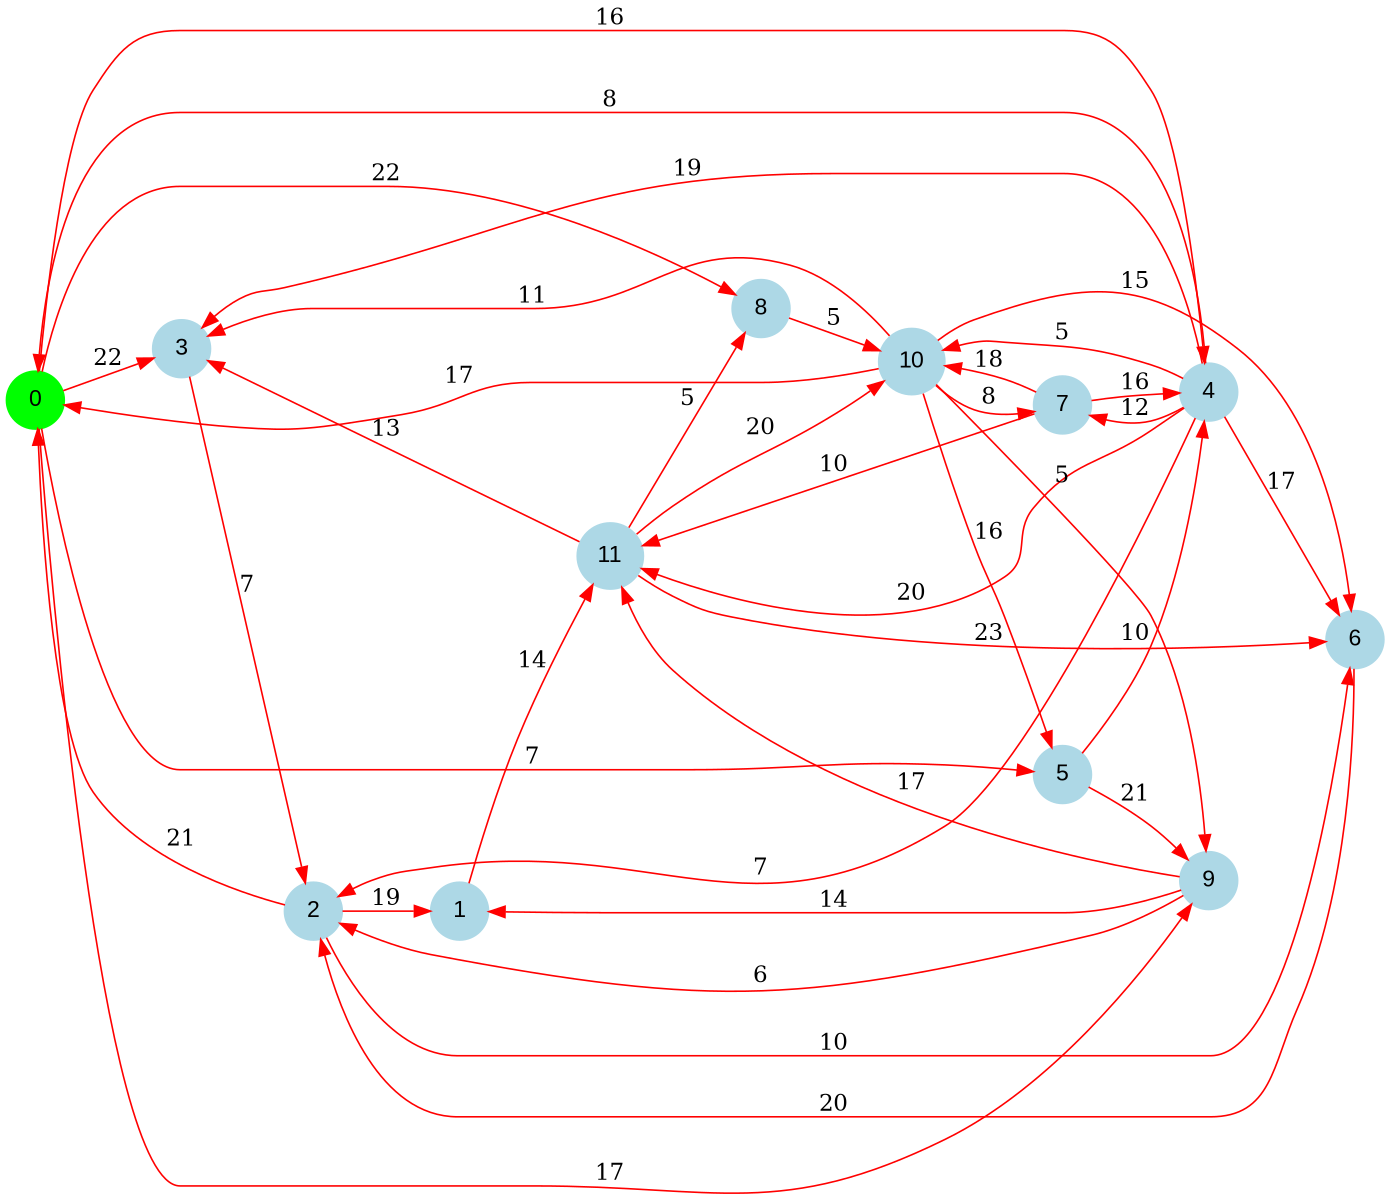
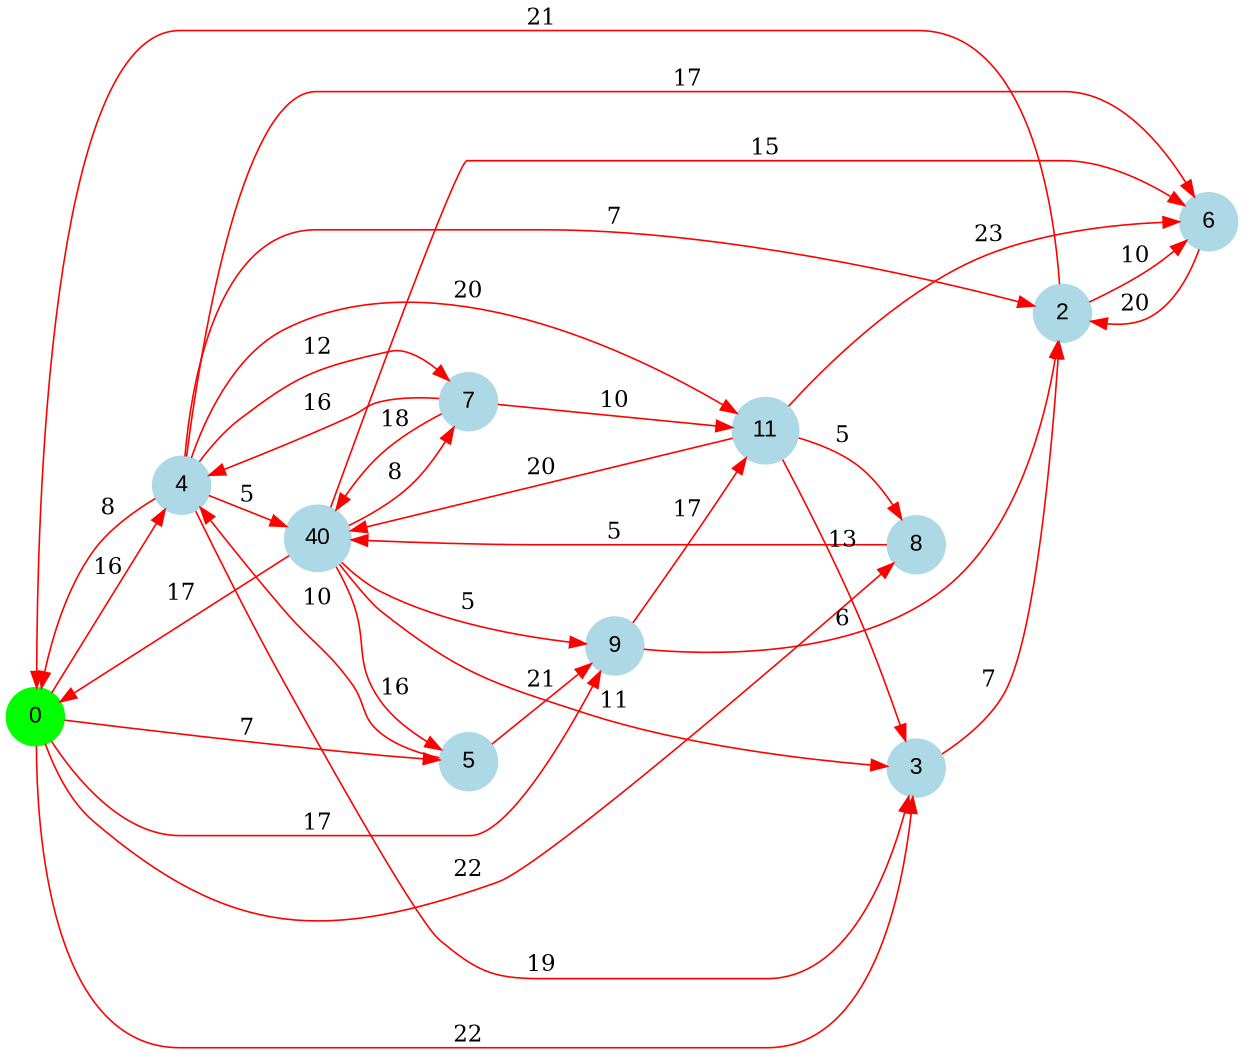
node "10": label "10" -> "40"
node "1": removed
